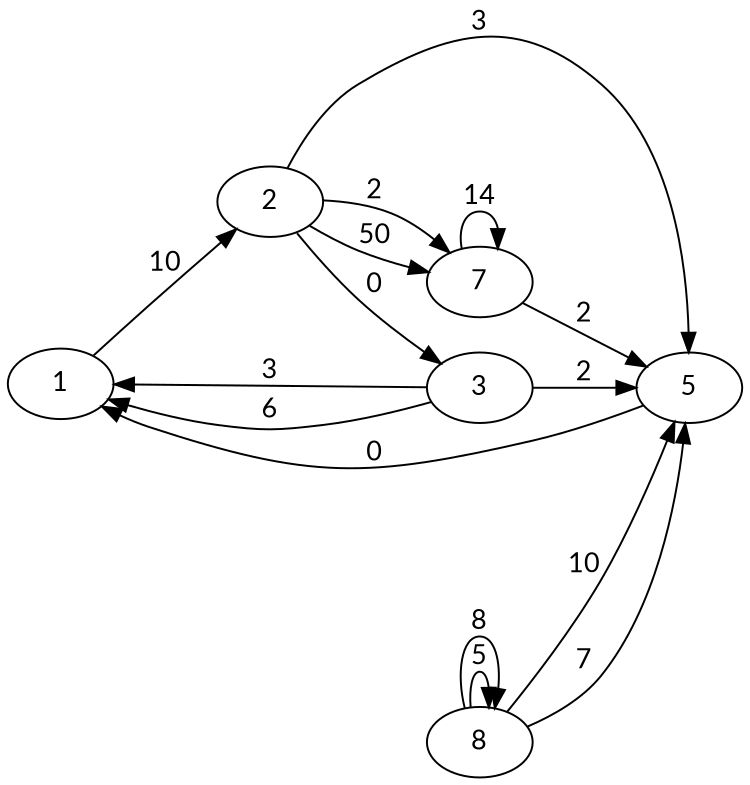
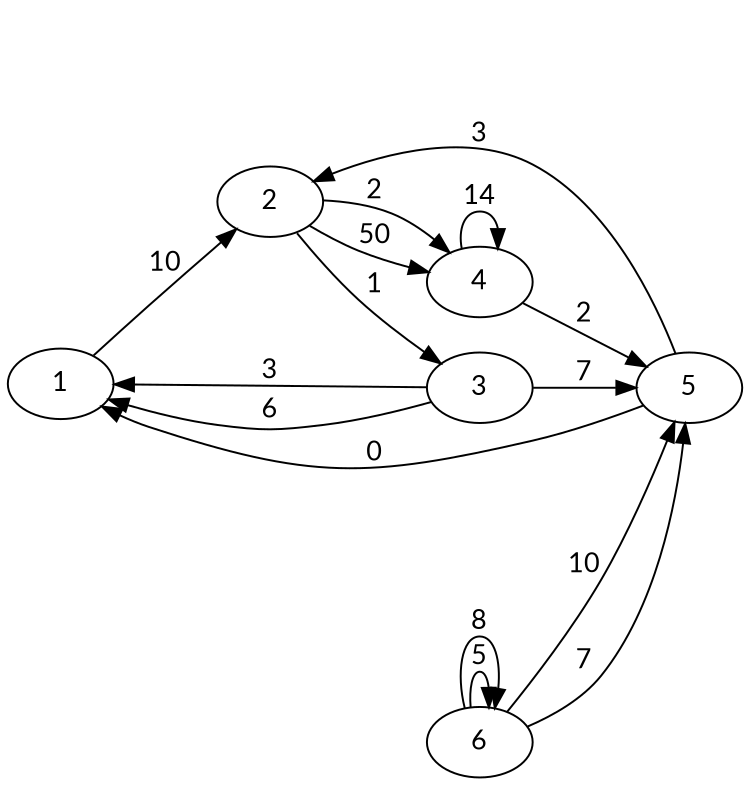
edge "2" -> "5": reversed
node "7": label "7" -> "4"
edge "2" -> "3": label "0" -> "1"
edge "3" -> "5": label "2" -> "7"
node "8": label "8" -> "6"
